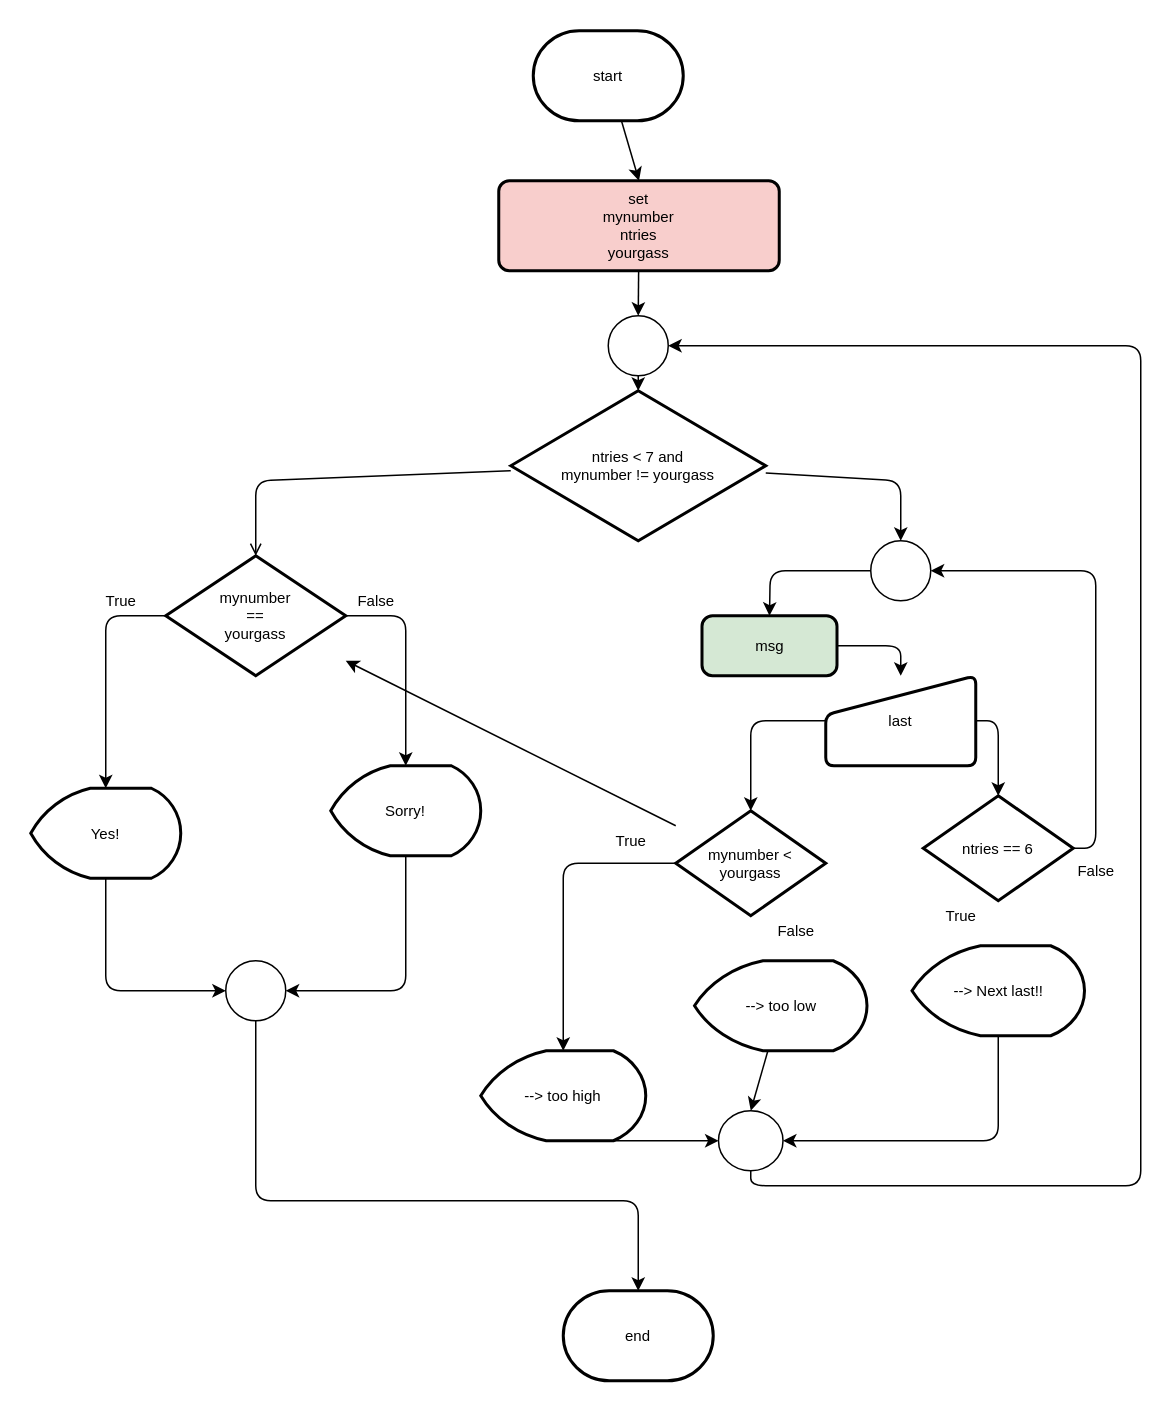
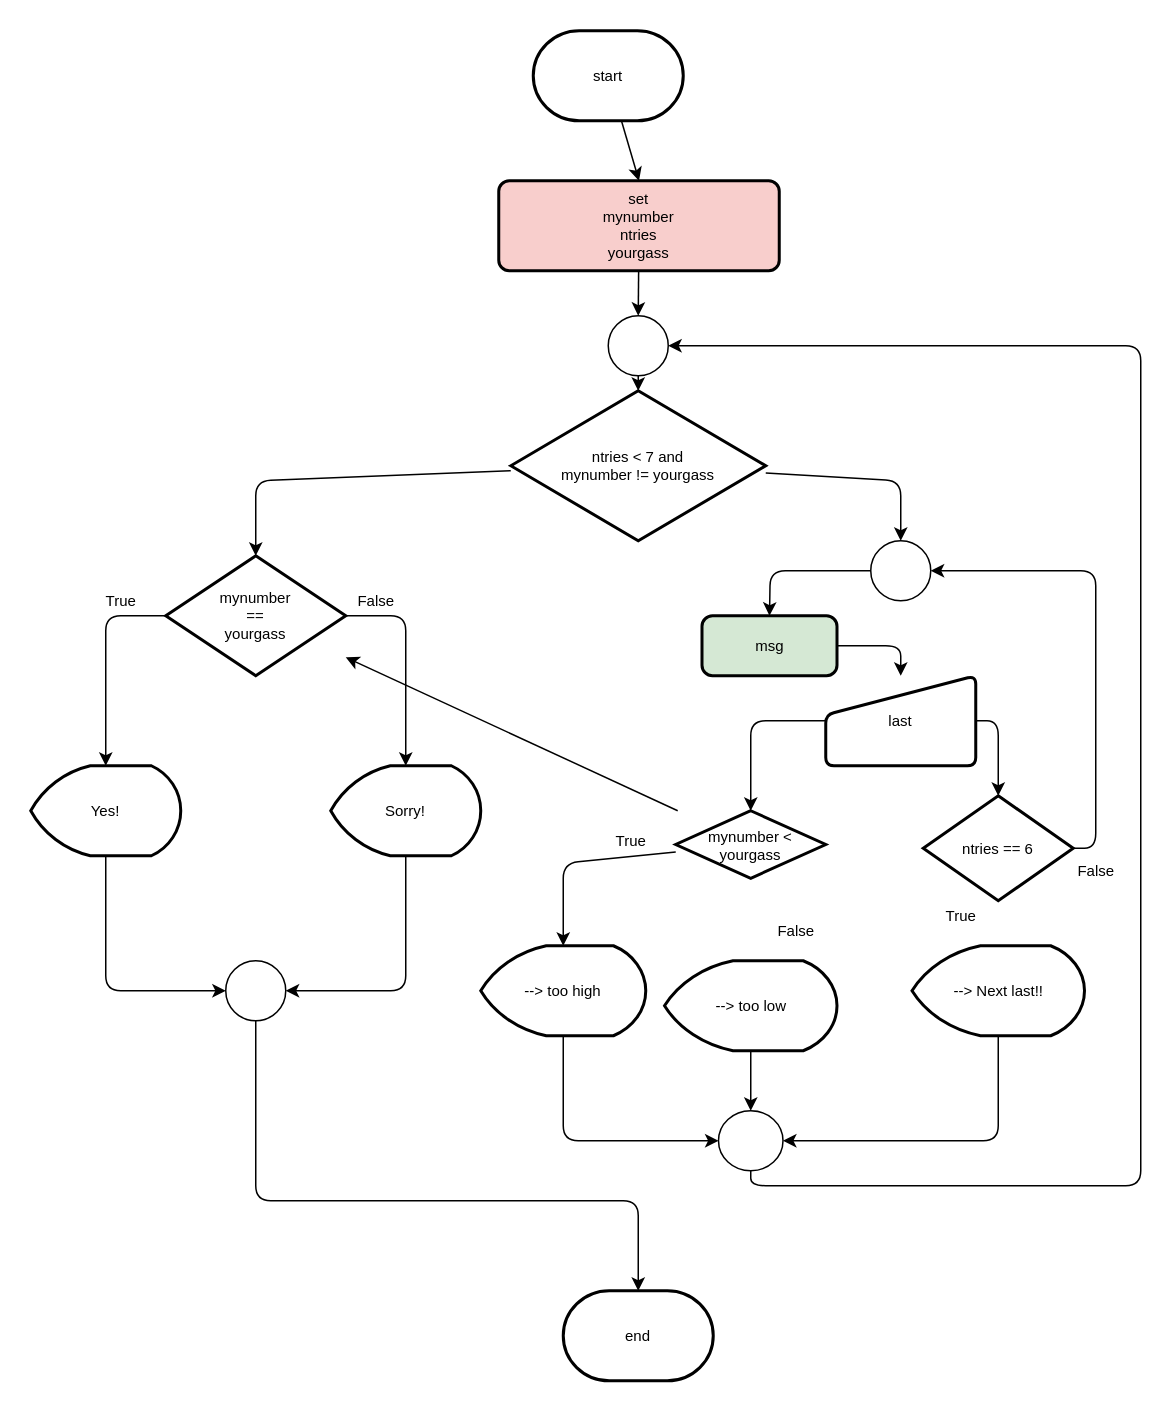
edge "ntries < 7 andmynumber != yourgass" -> "mynumber == yourgass": arrowhead open -> classic
node "Yes!": moved (106, 833) -> (106, 811)
node "mynumber < yourgass": size 150x105 -> 150x68
node "--> too low": moved (781, 1006) -> (751, 1006)
node "--> too high": moved (563, 1096) -> (563, 991)
